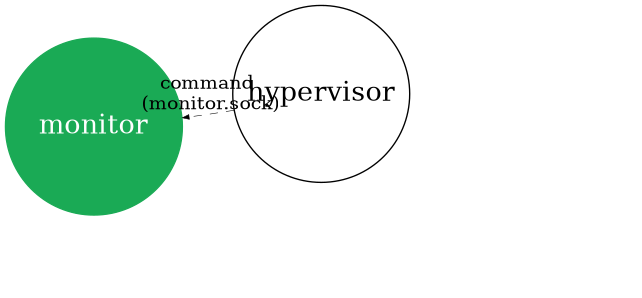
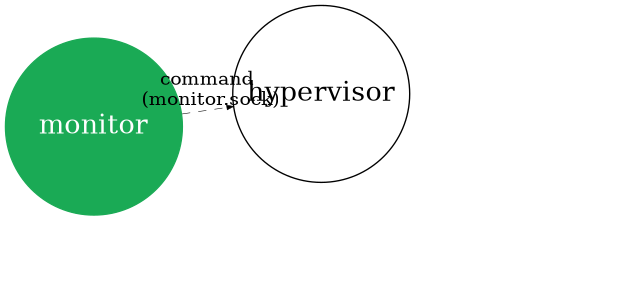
edge "hypervisor" -> "monitor": reversed
